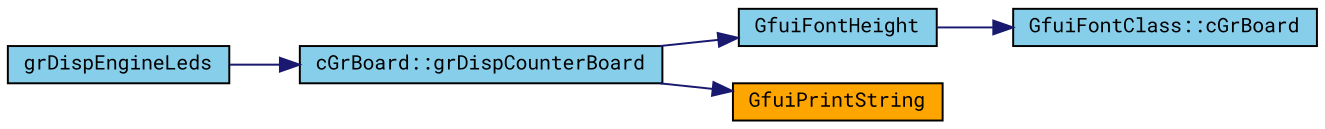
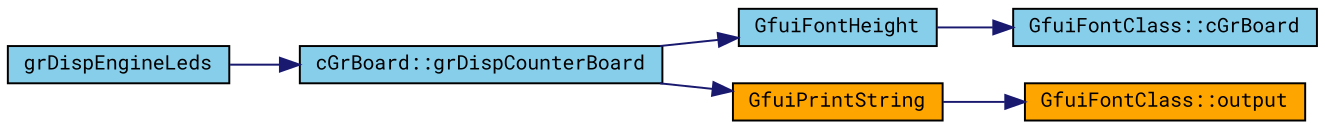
node "GfuiFontClass::output": added
